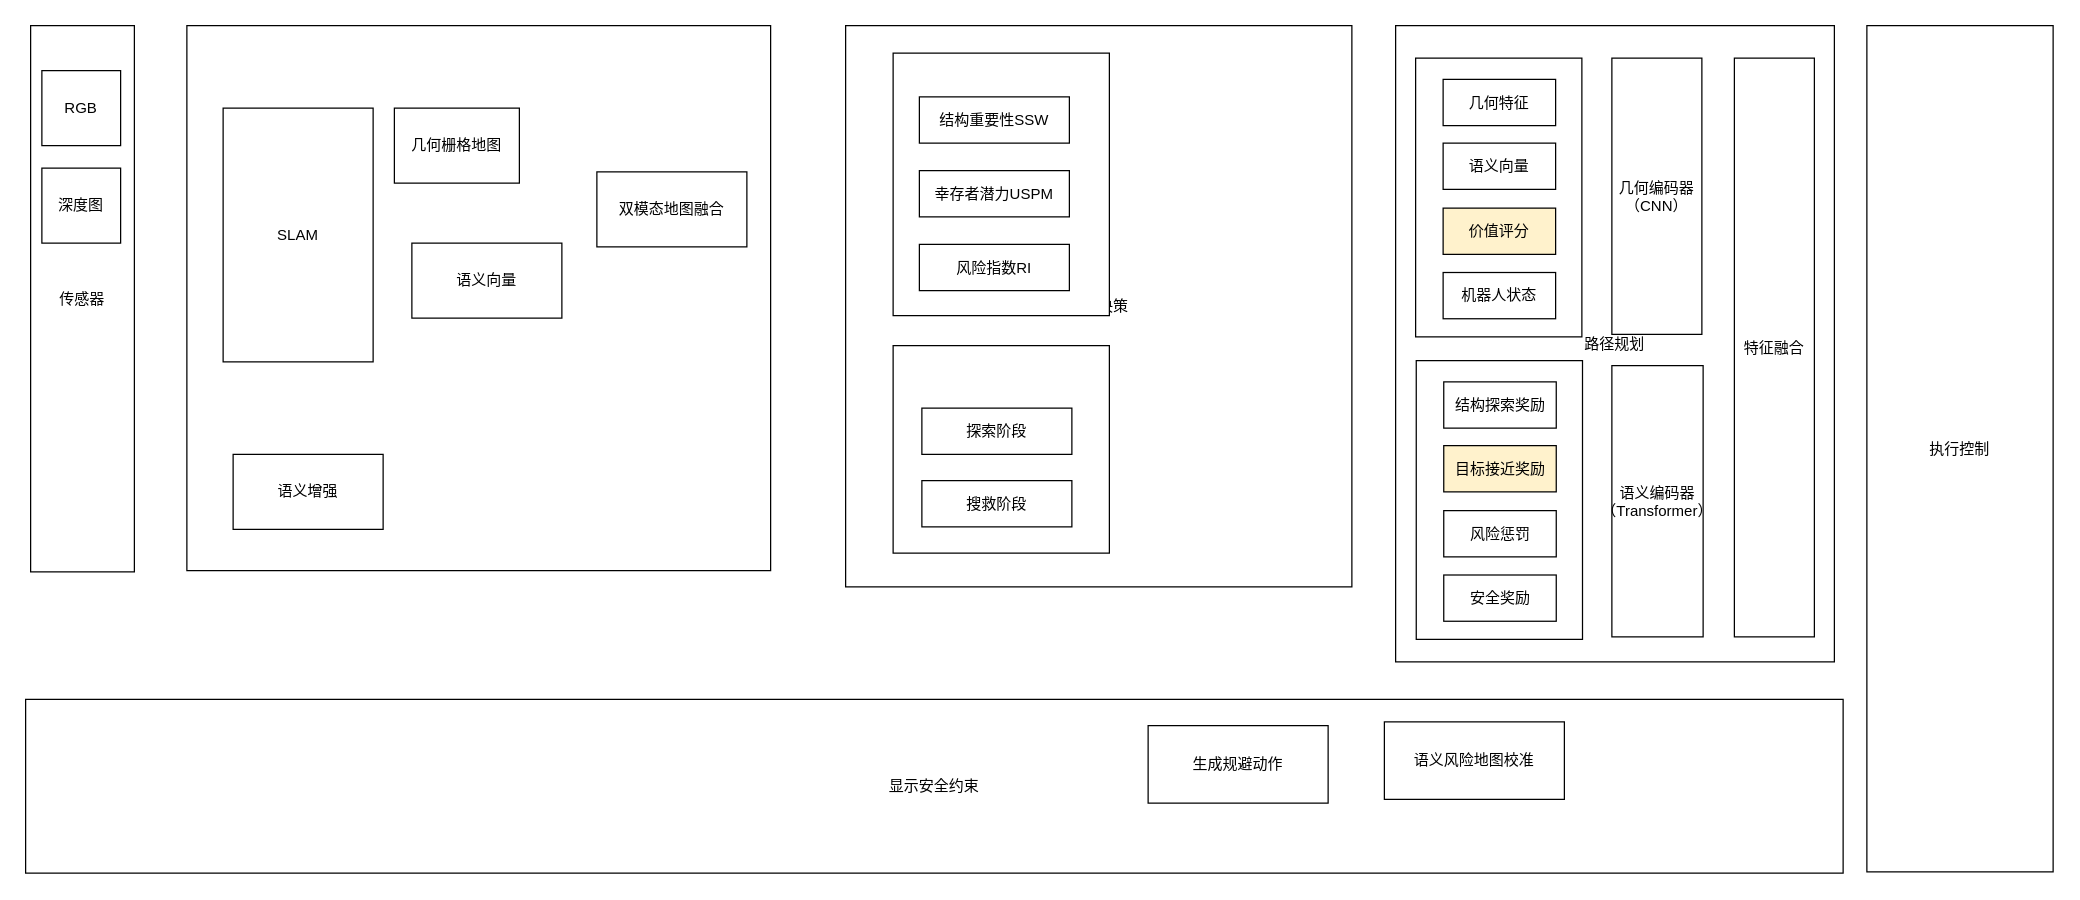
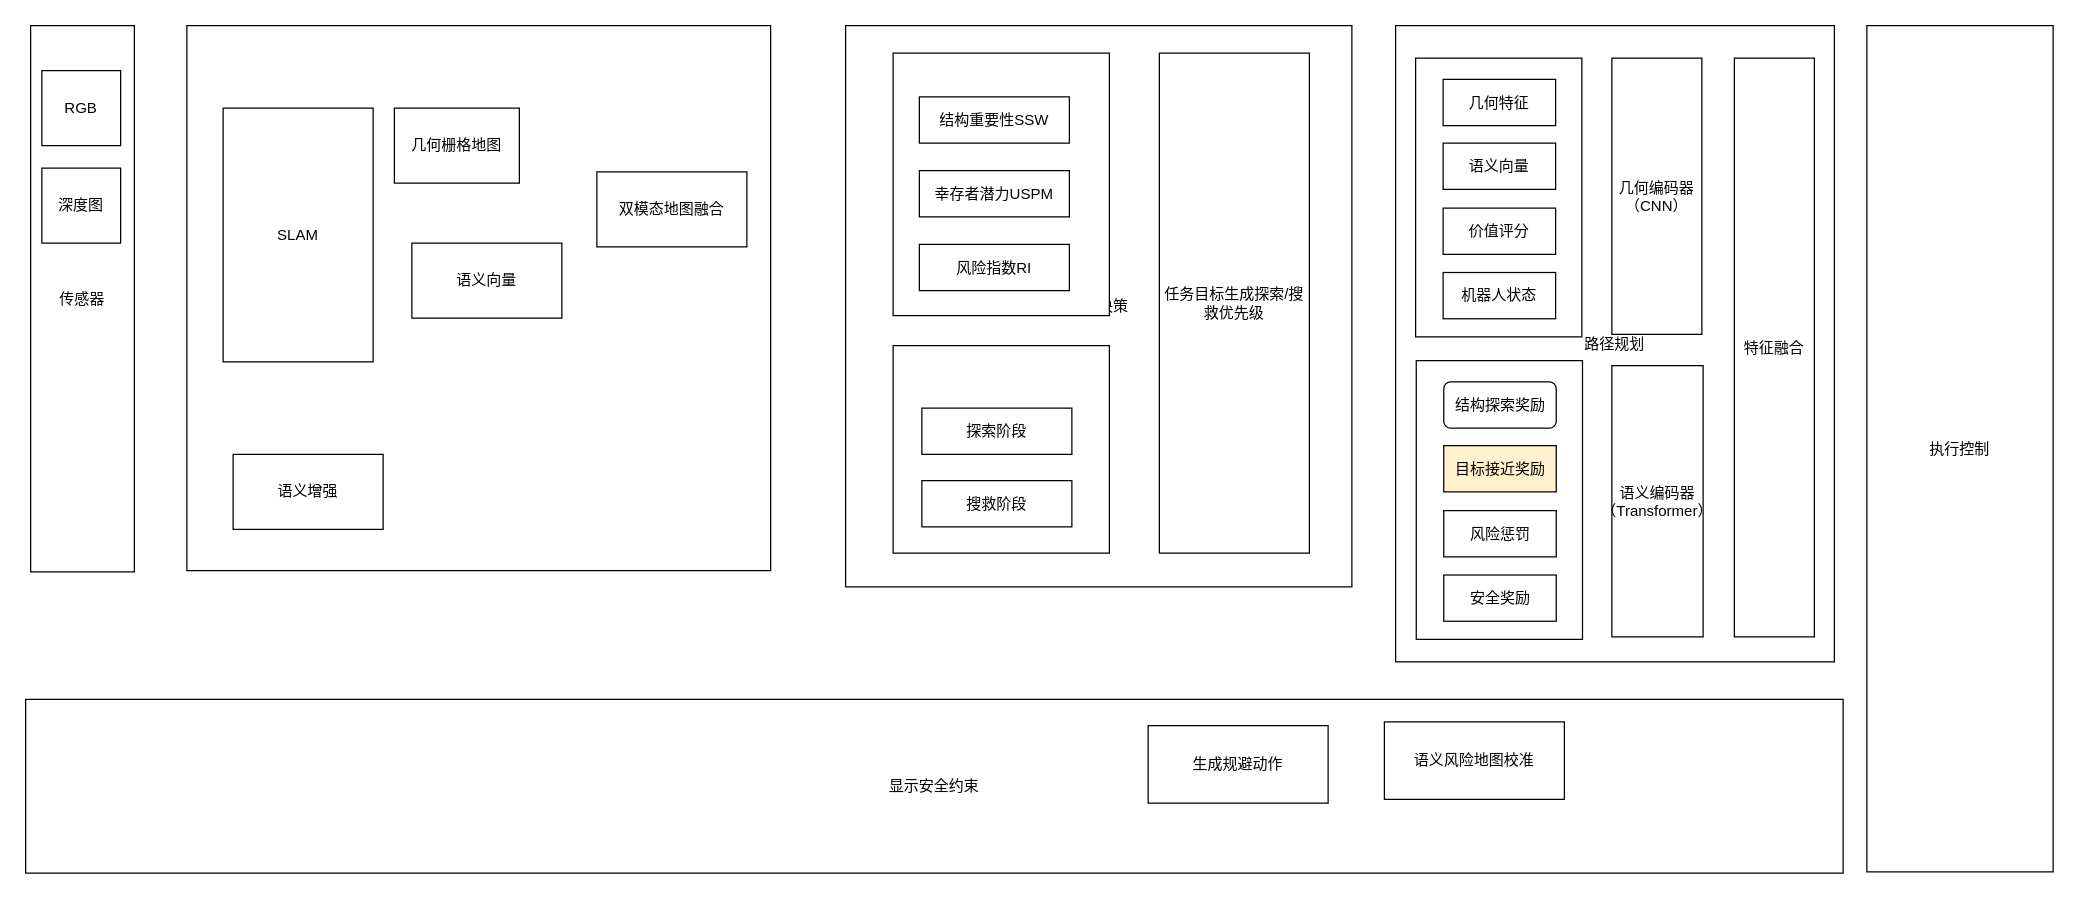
node "价值评分": fillcolor #fff2cc -> #ffffff
node "任务目标生成探索/搜救优先级": added
node "结构探索奖励": shape rectangle -> rounded rectangle
